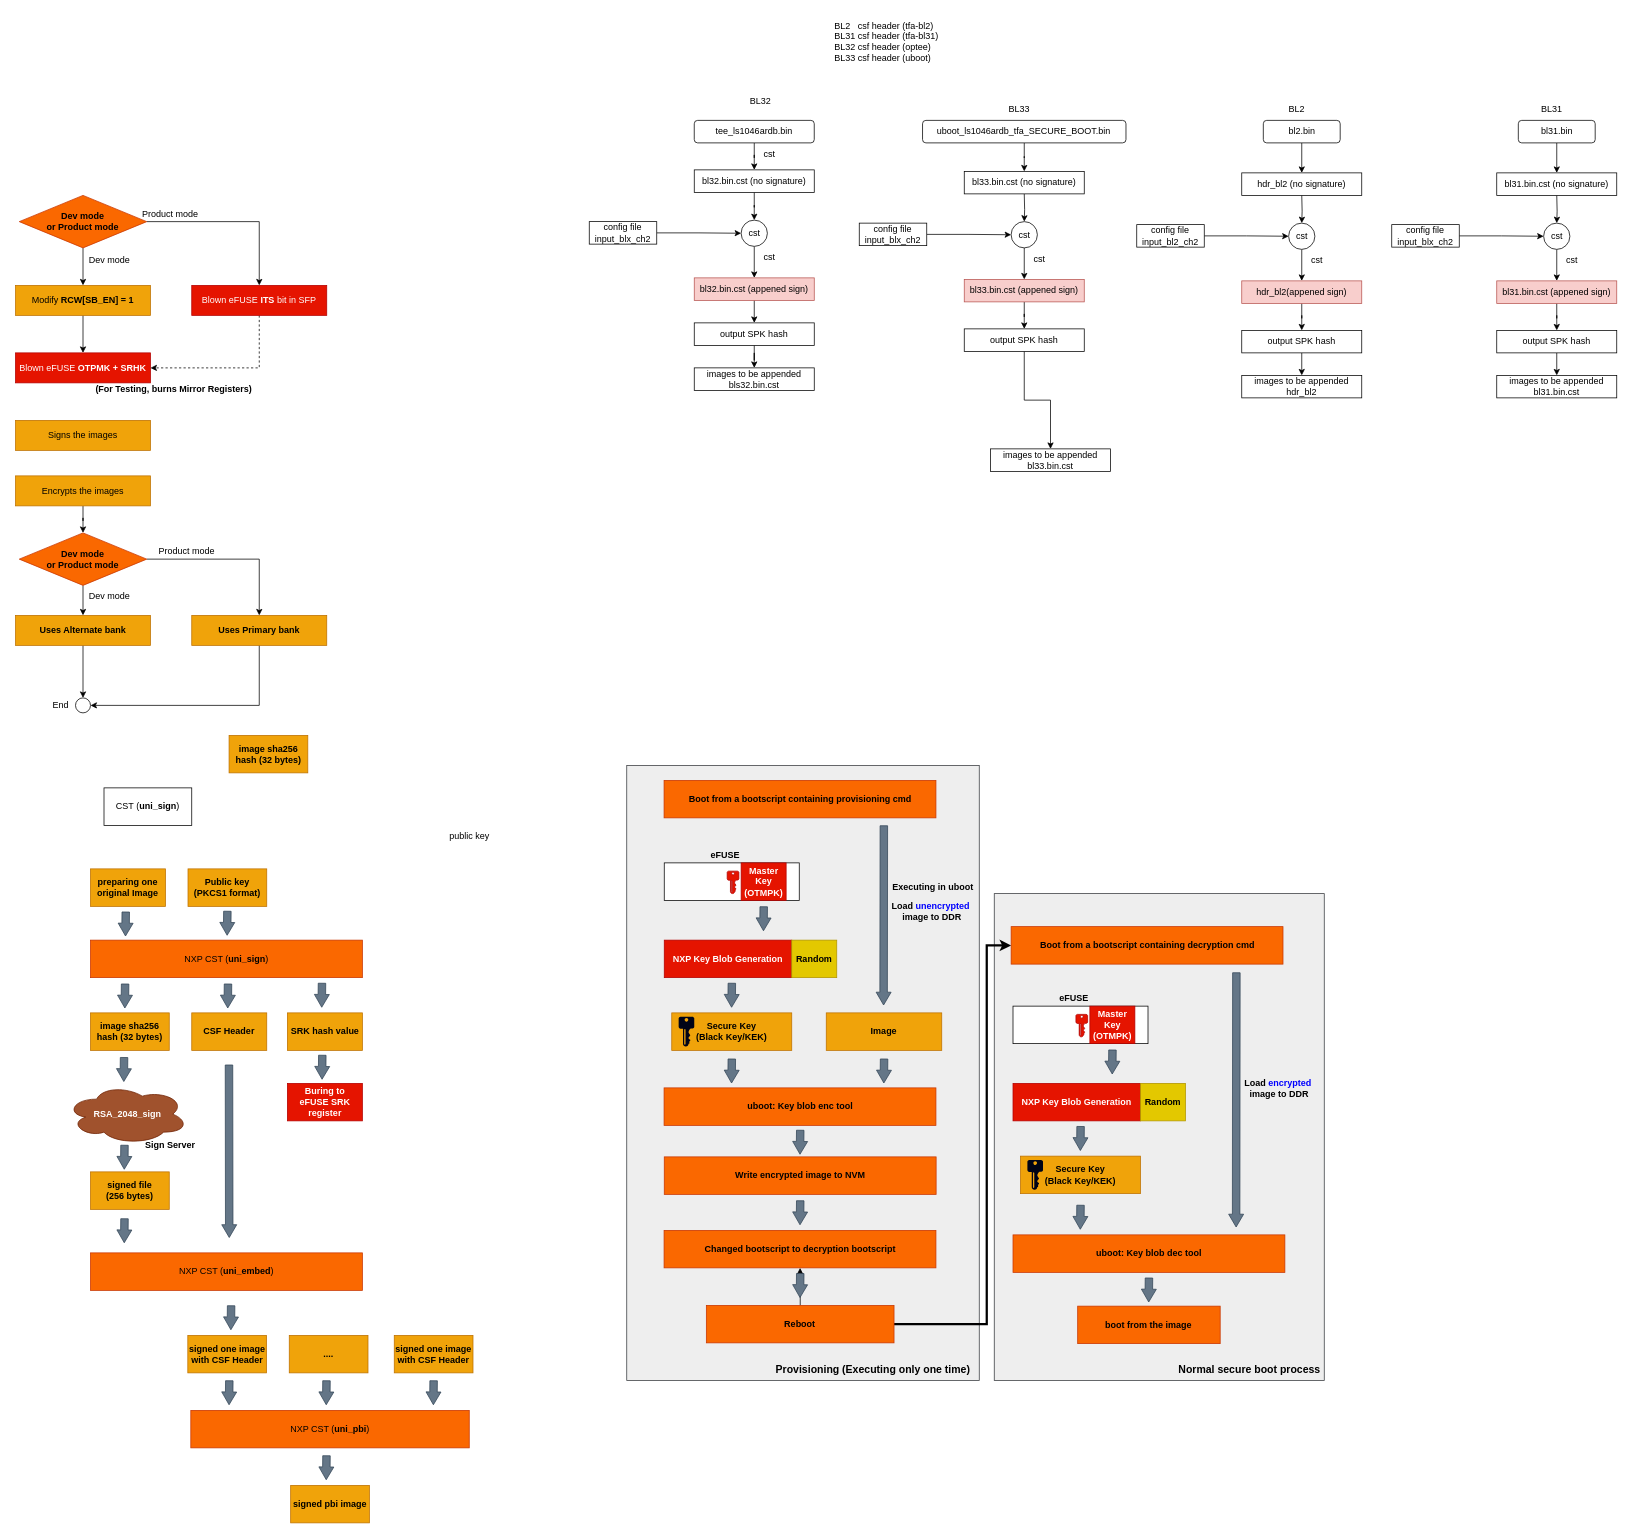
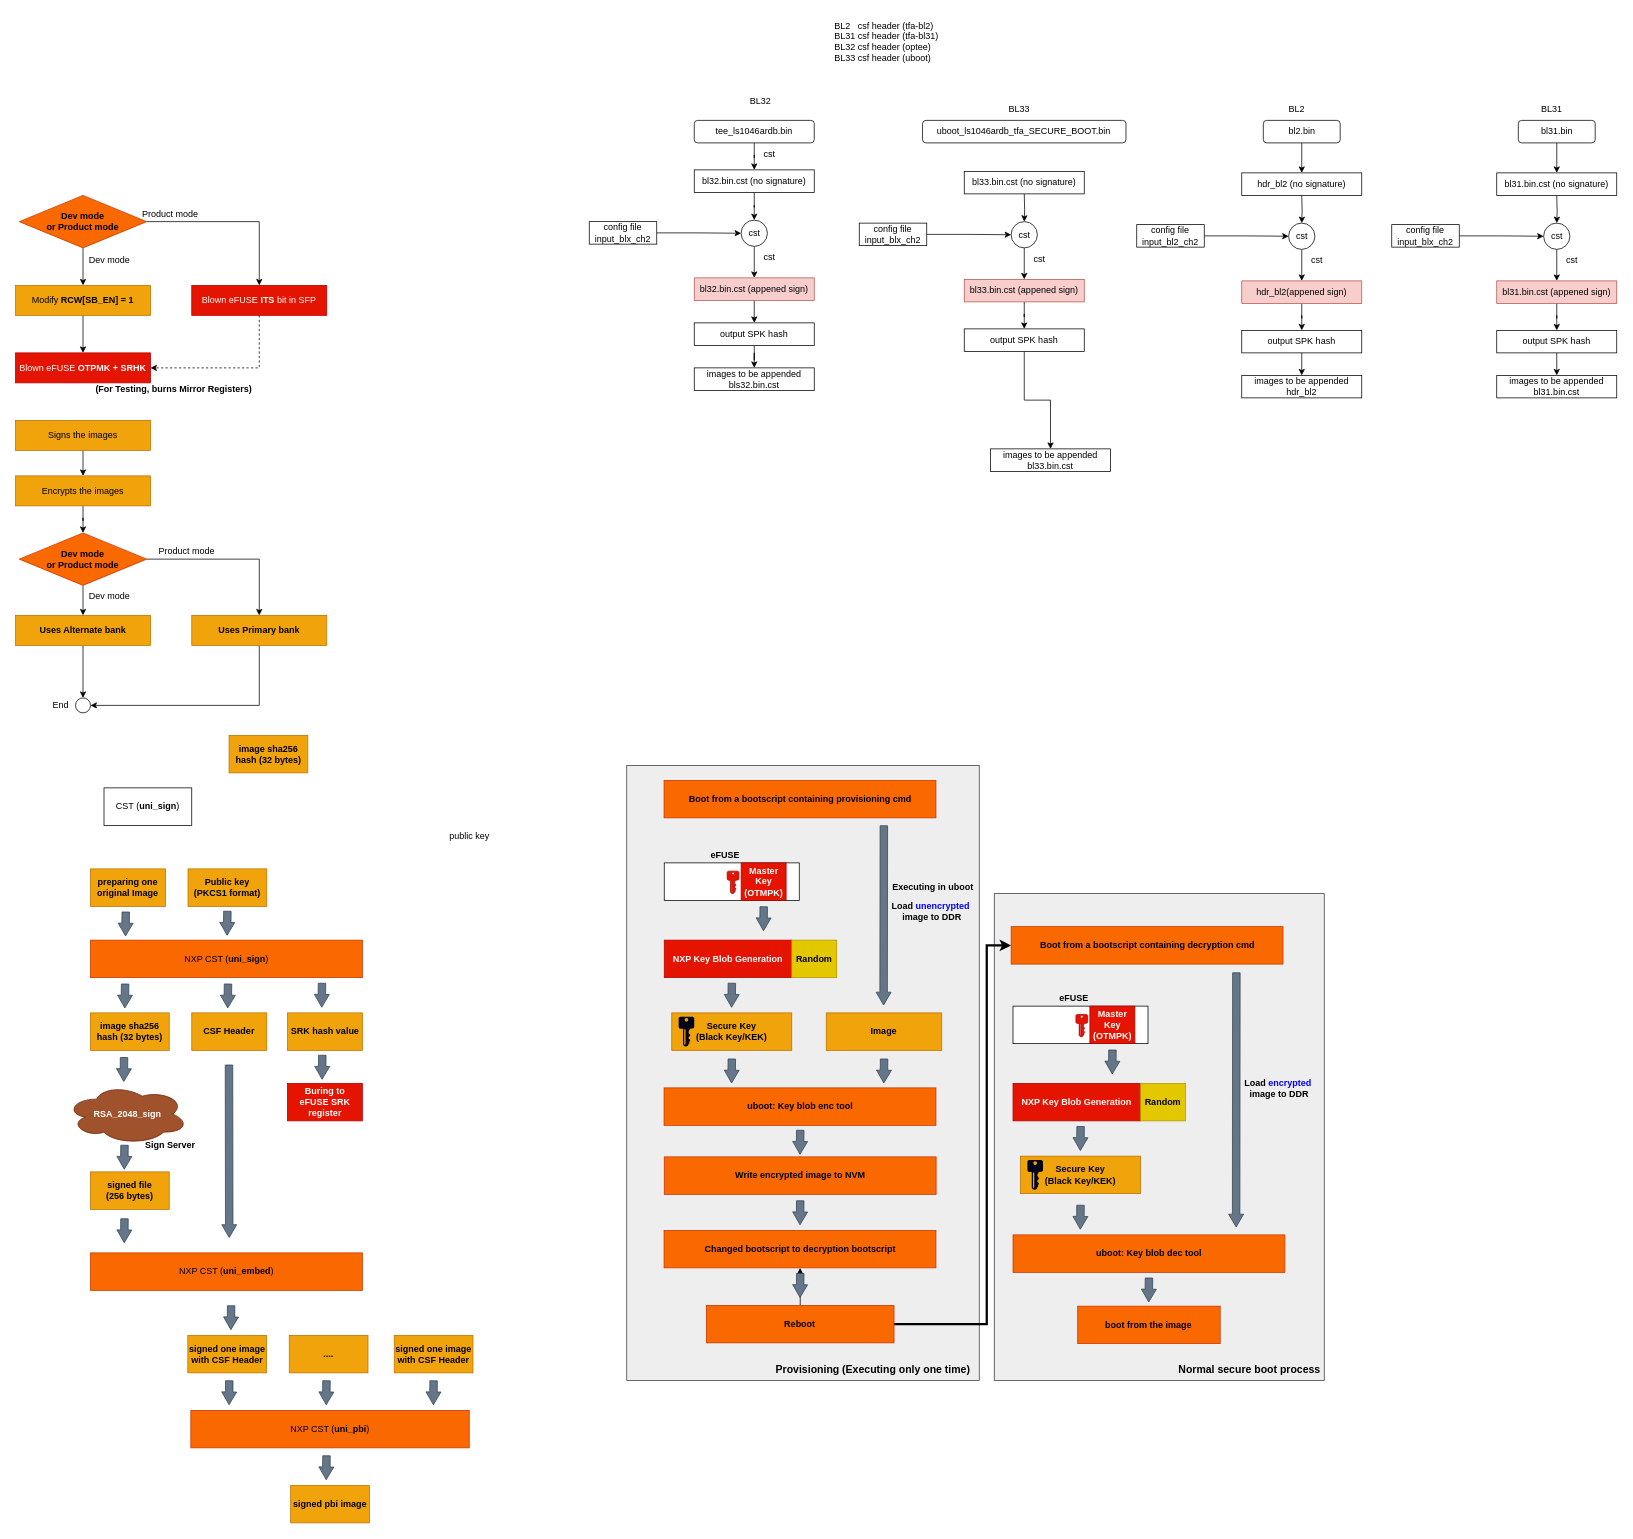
edge "uboot_ls1046ardb_tfa_SECURE_BOOT.bin" -> "bl33.bin.cst (no signature)": removed
edge "Signs the images" -> "Encrypts the images": added
